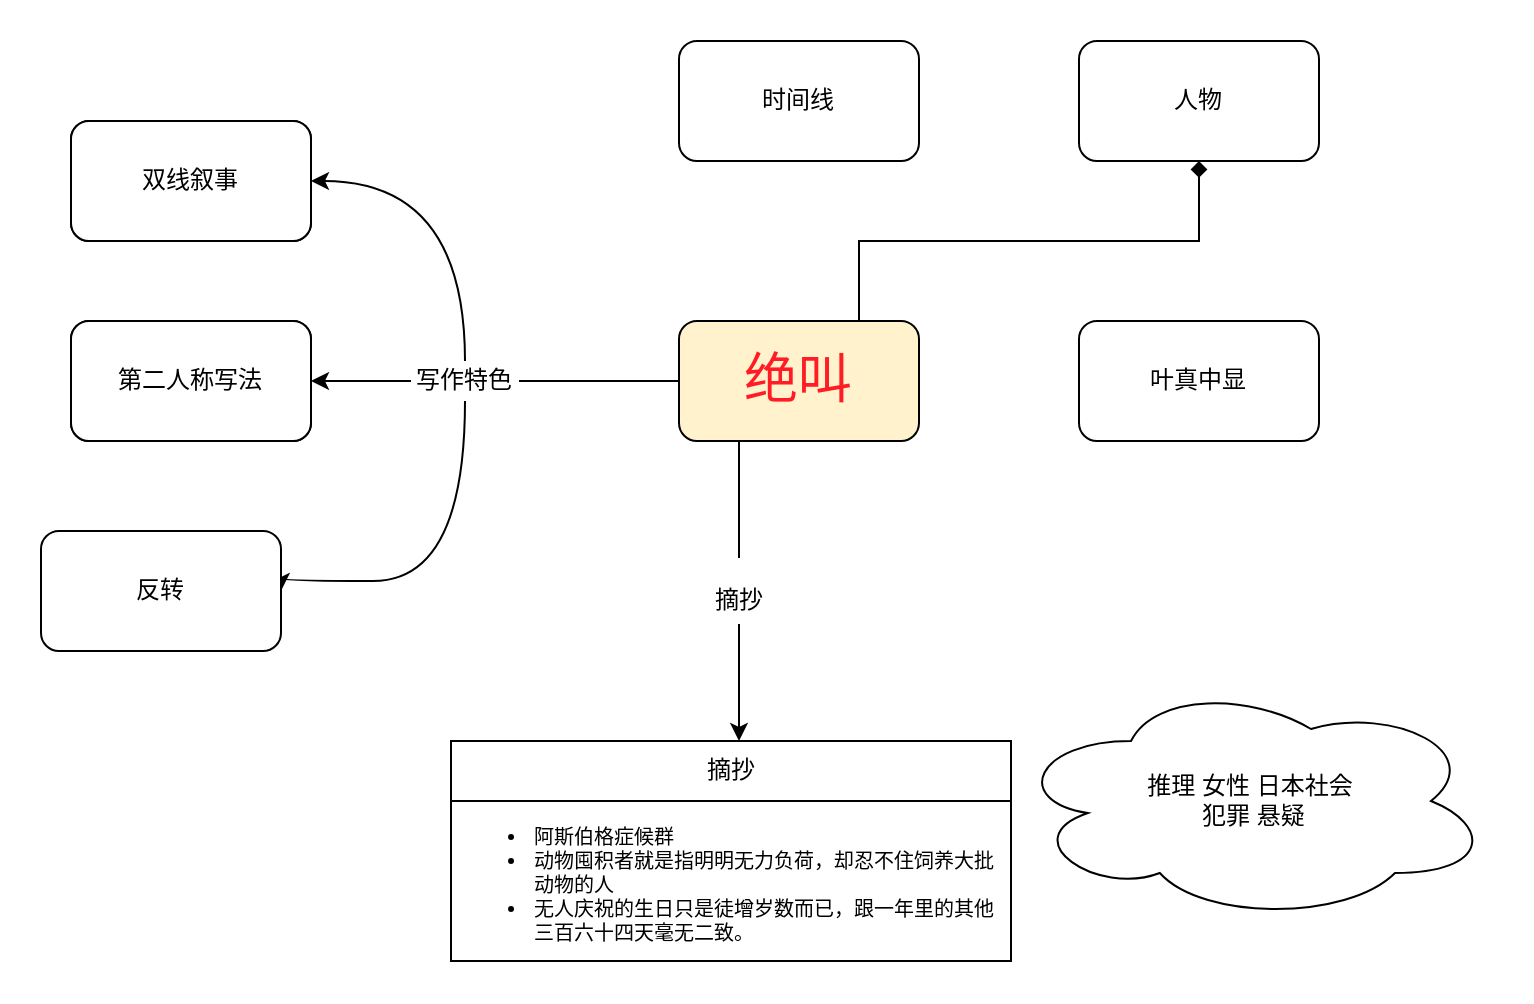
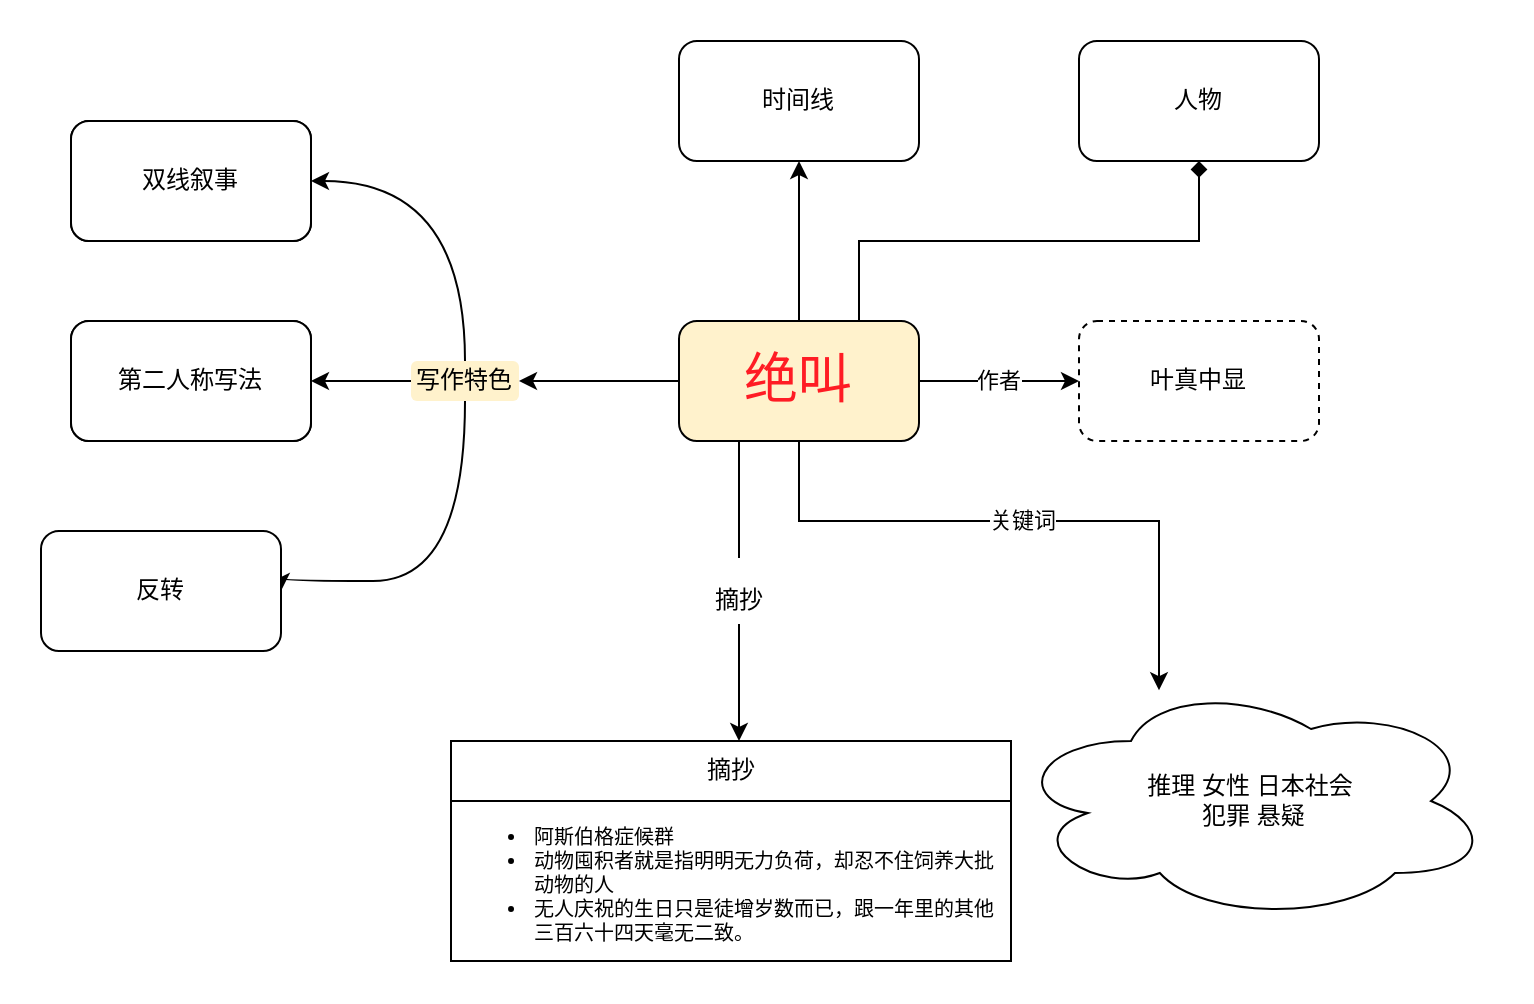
edge "绝叫" -> "时间线": added
node "写作特色": fillcolor #ffffff -> #fff2cc
edge "写作特色" -- "绝叫": arrowhead none -> classic
edge "绝叫" -> "叶真中显": added, label "作者"
node "叶真中显": style solid -> dashed
edge "绝叫" -> "推理 女性 日本社会 犯罪 悬疑": added, label "关键词"
